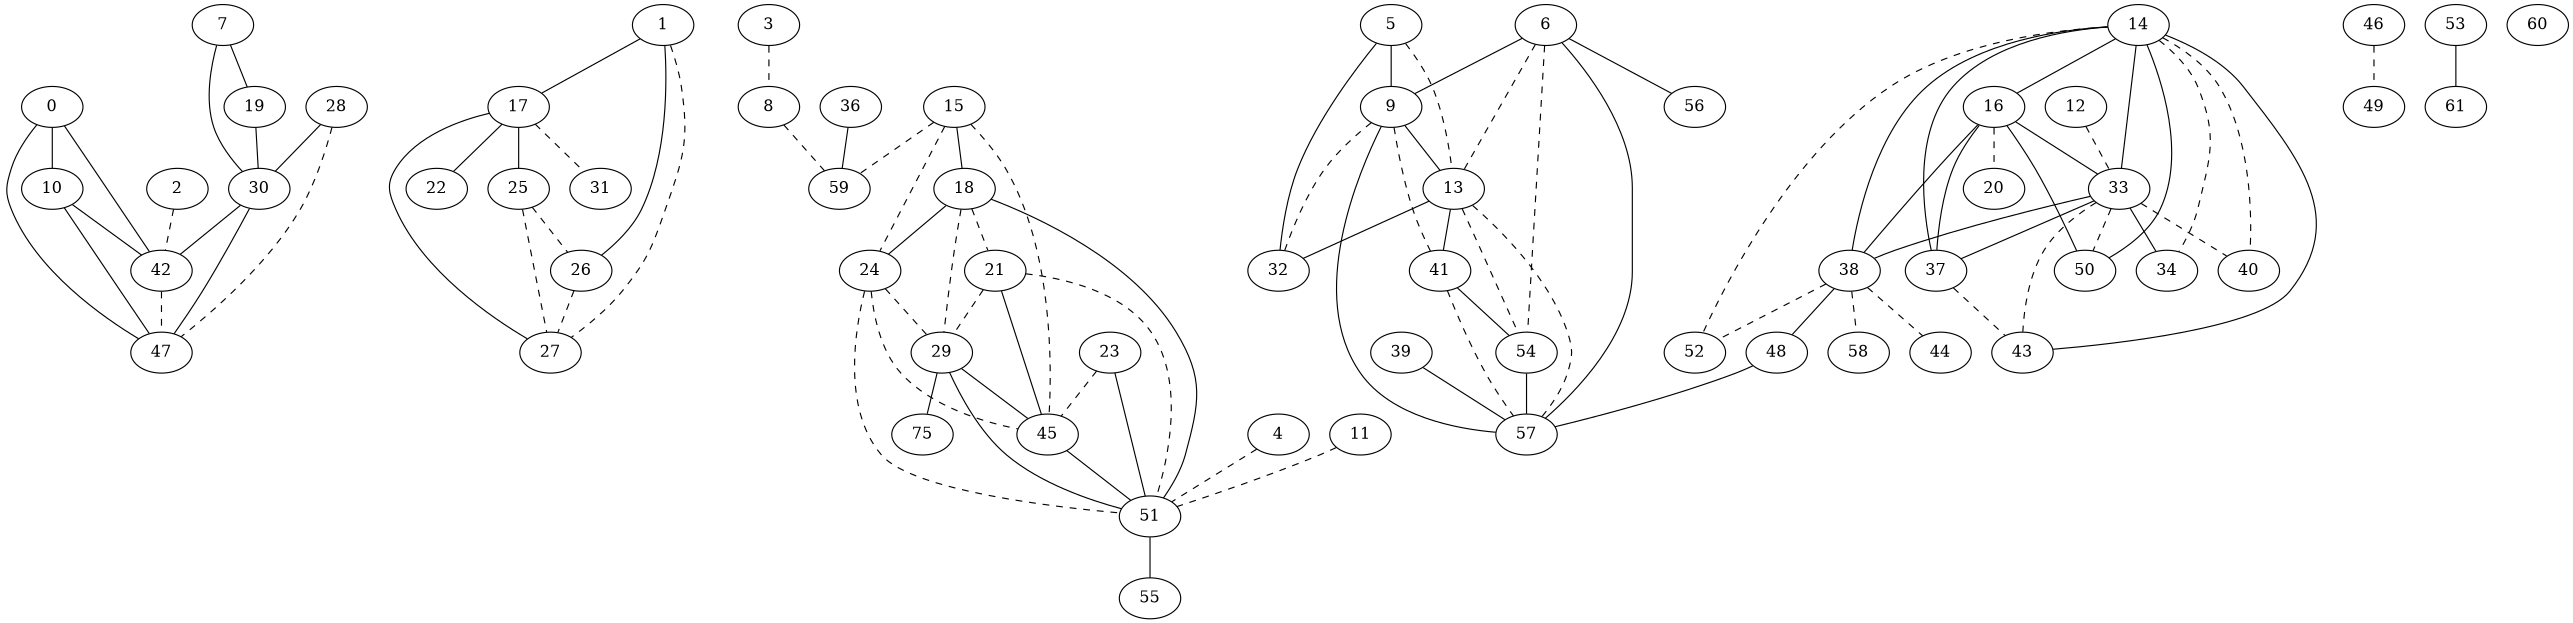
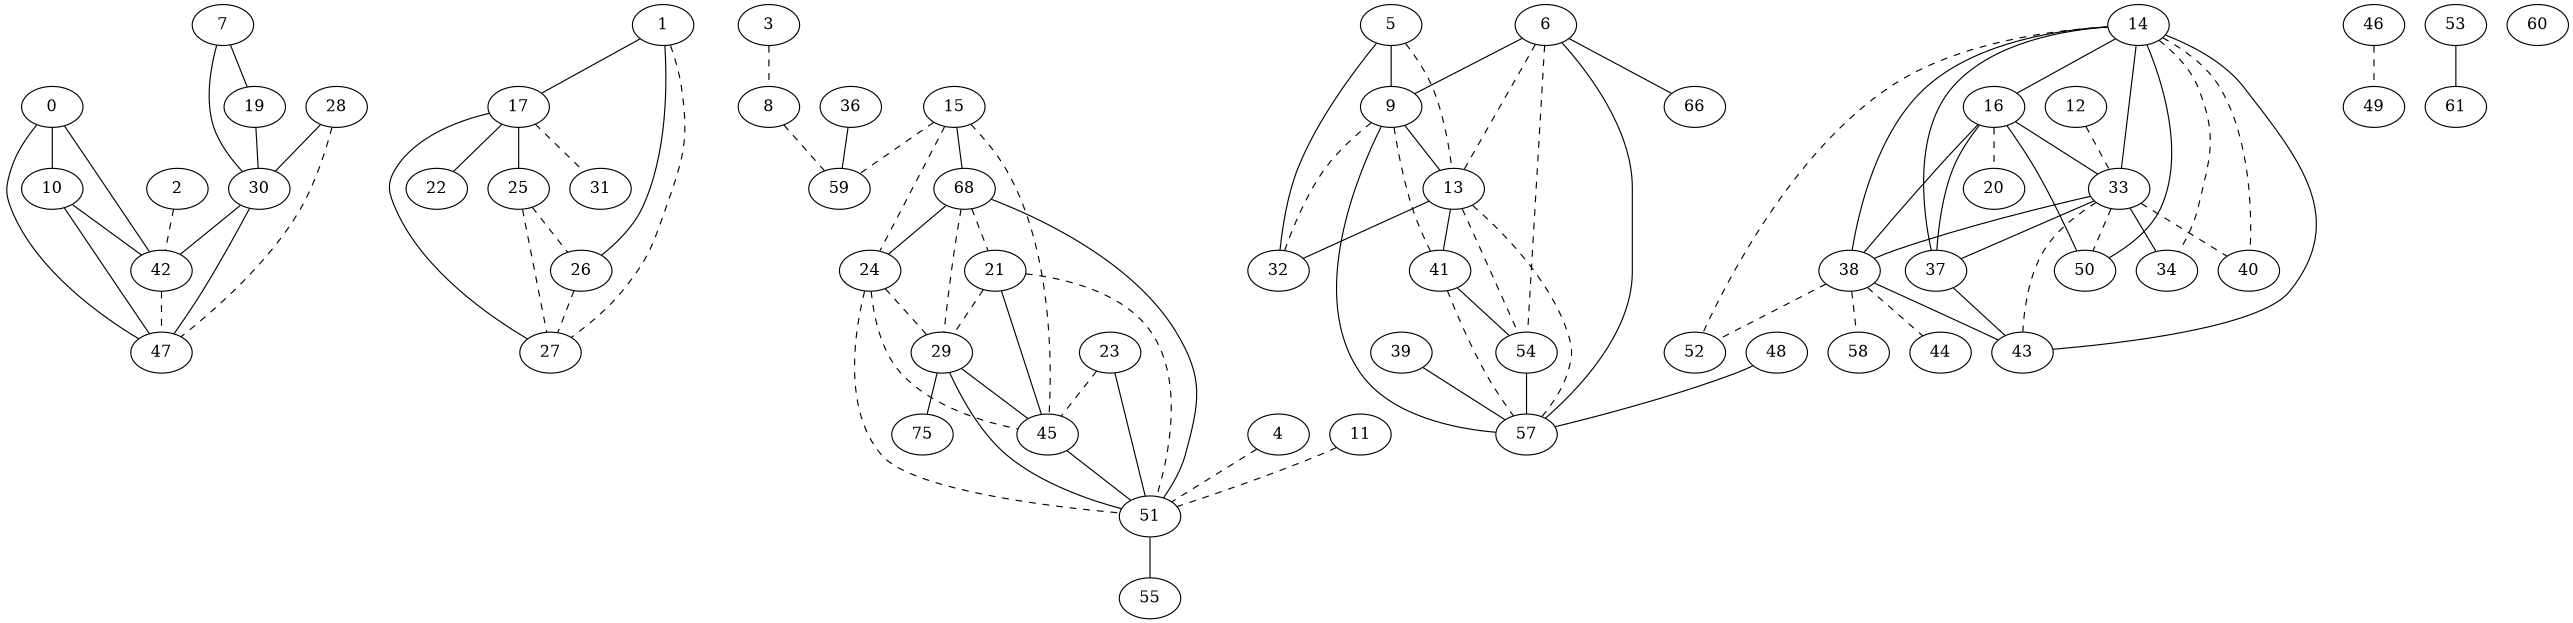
node "56": label "56" -> "66"
node "18": label "18" -> "68"
edge "38" -- "48": now "38" -- "43"
edge "37" -- "43": style dashed -> solid
